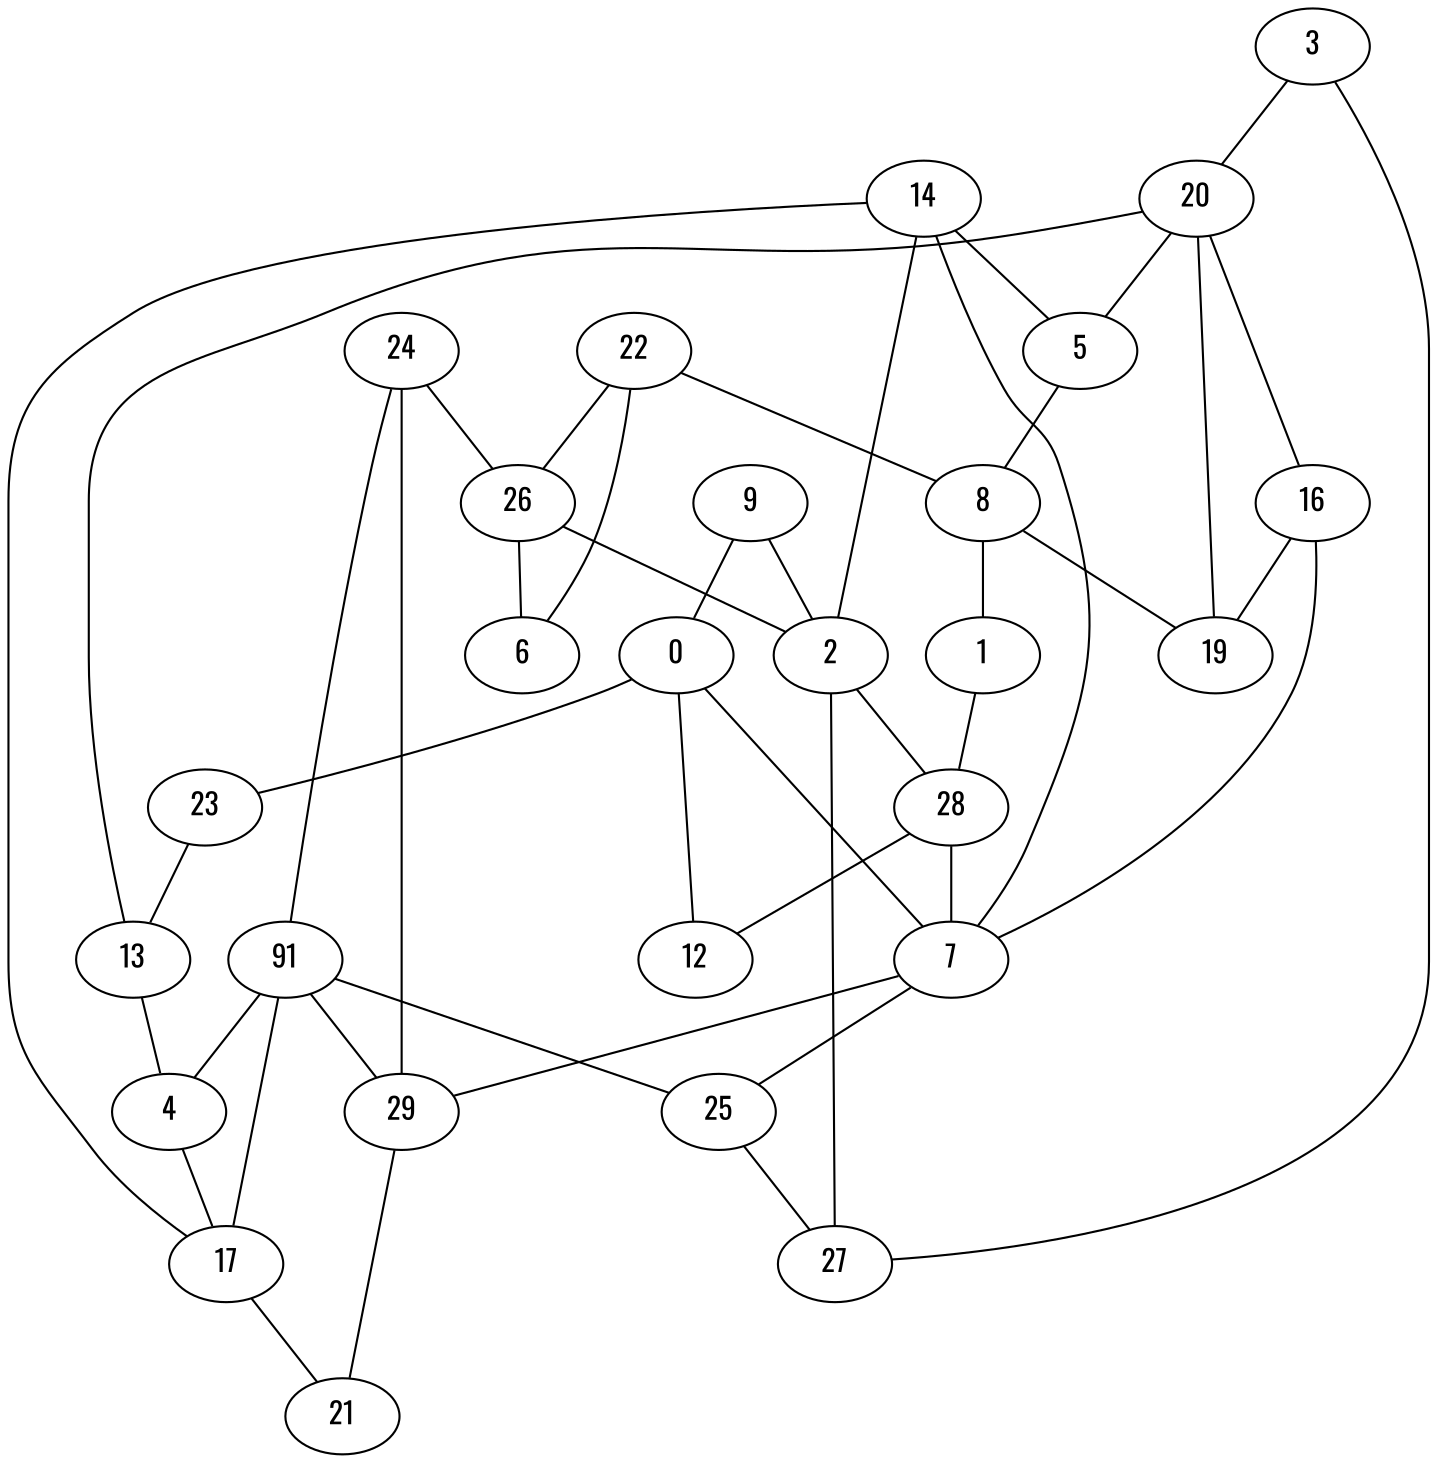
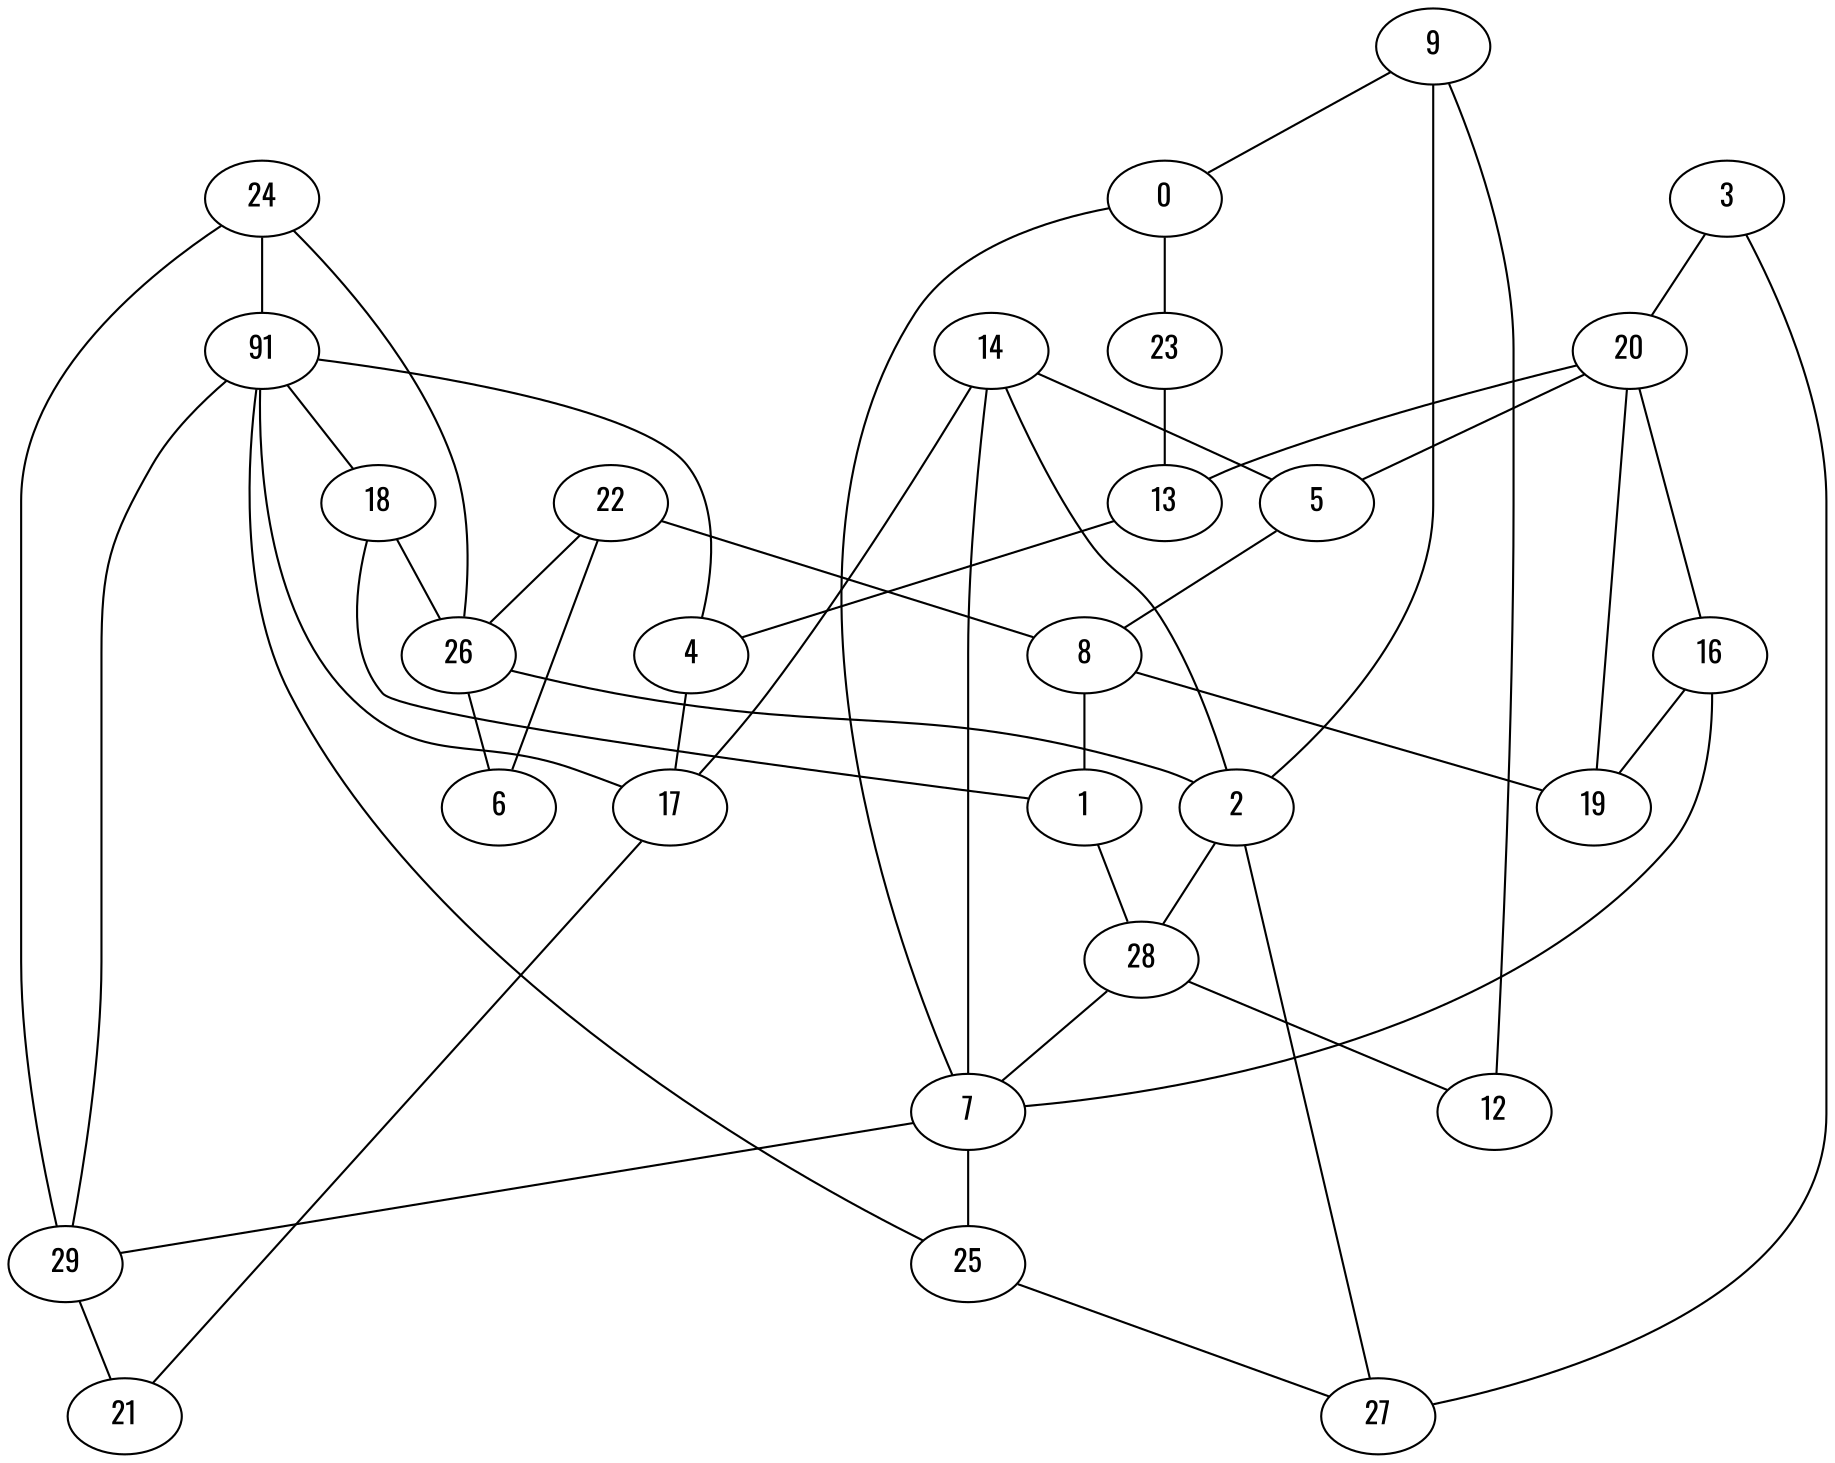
node "18": added
edge "0" -- "12": now "9" -- "12"
